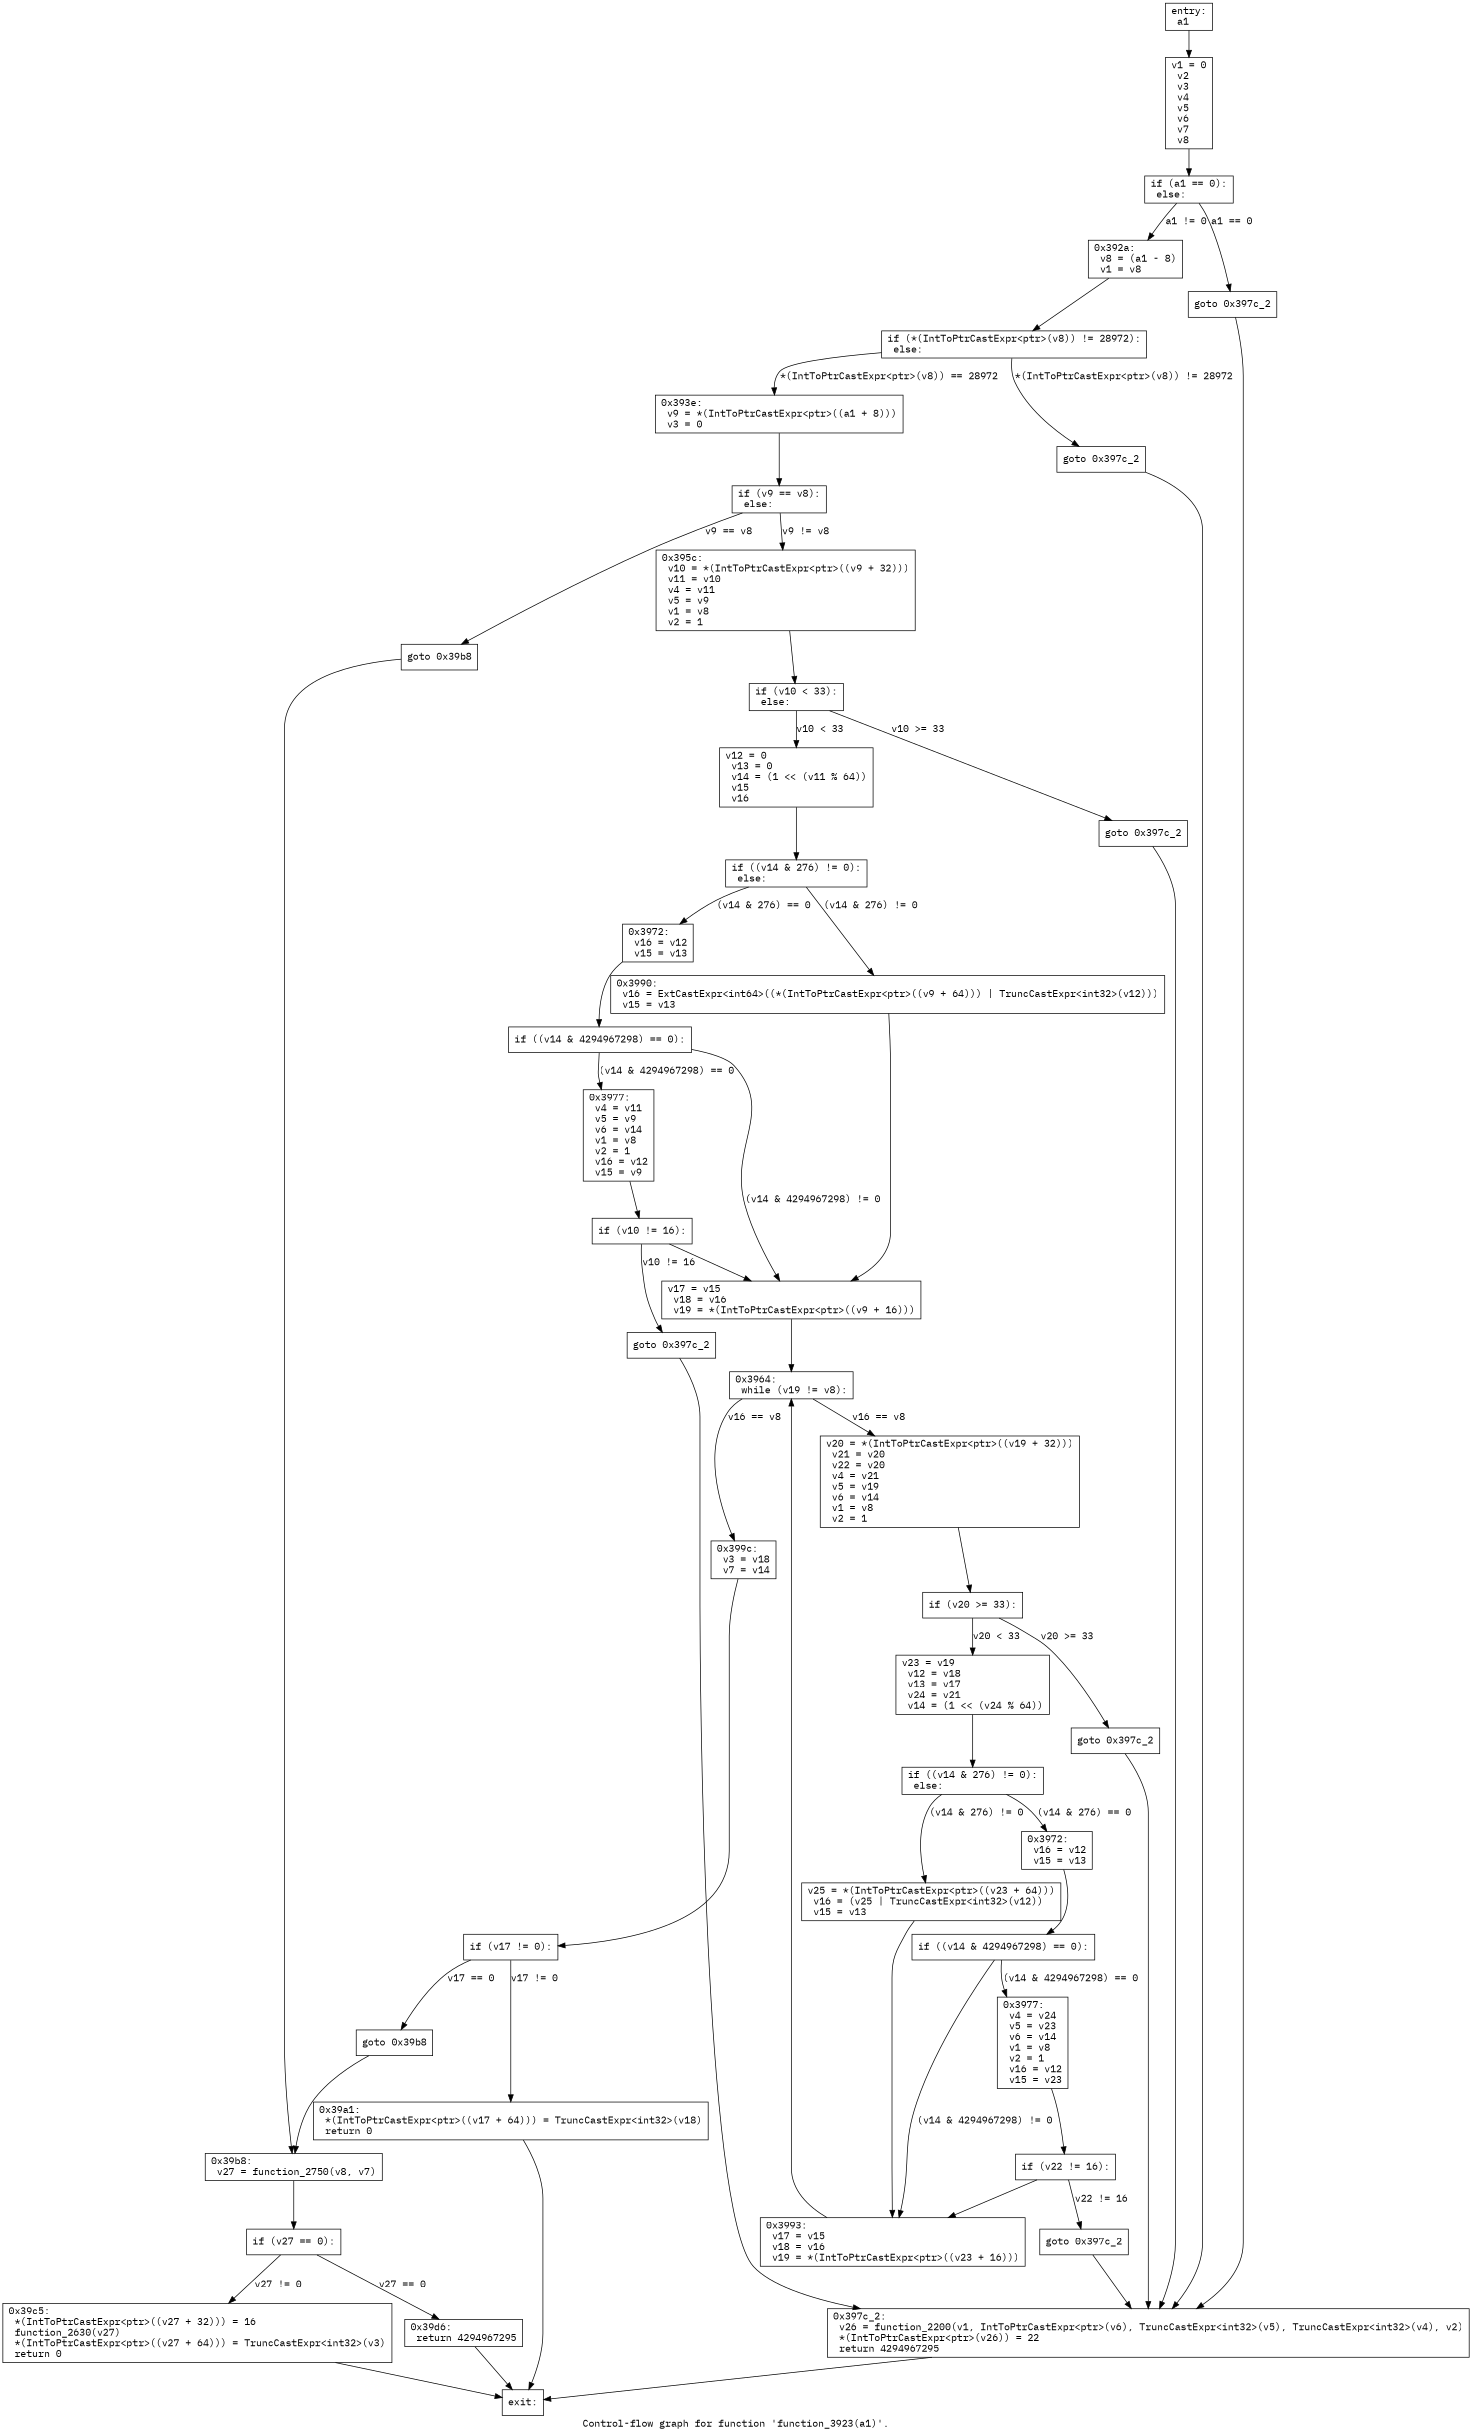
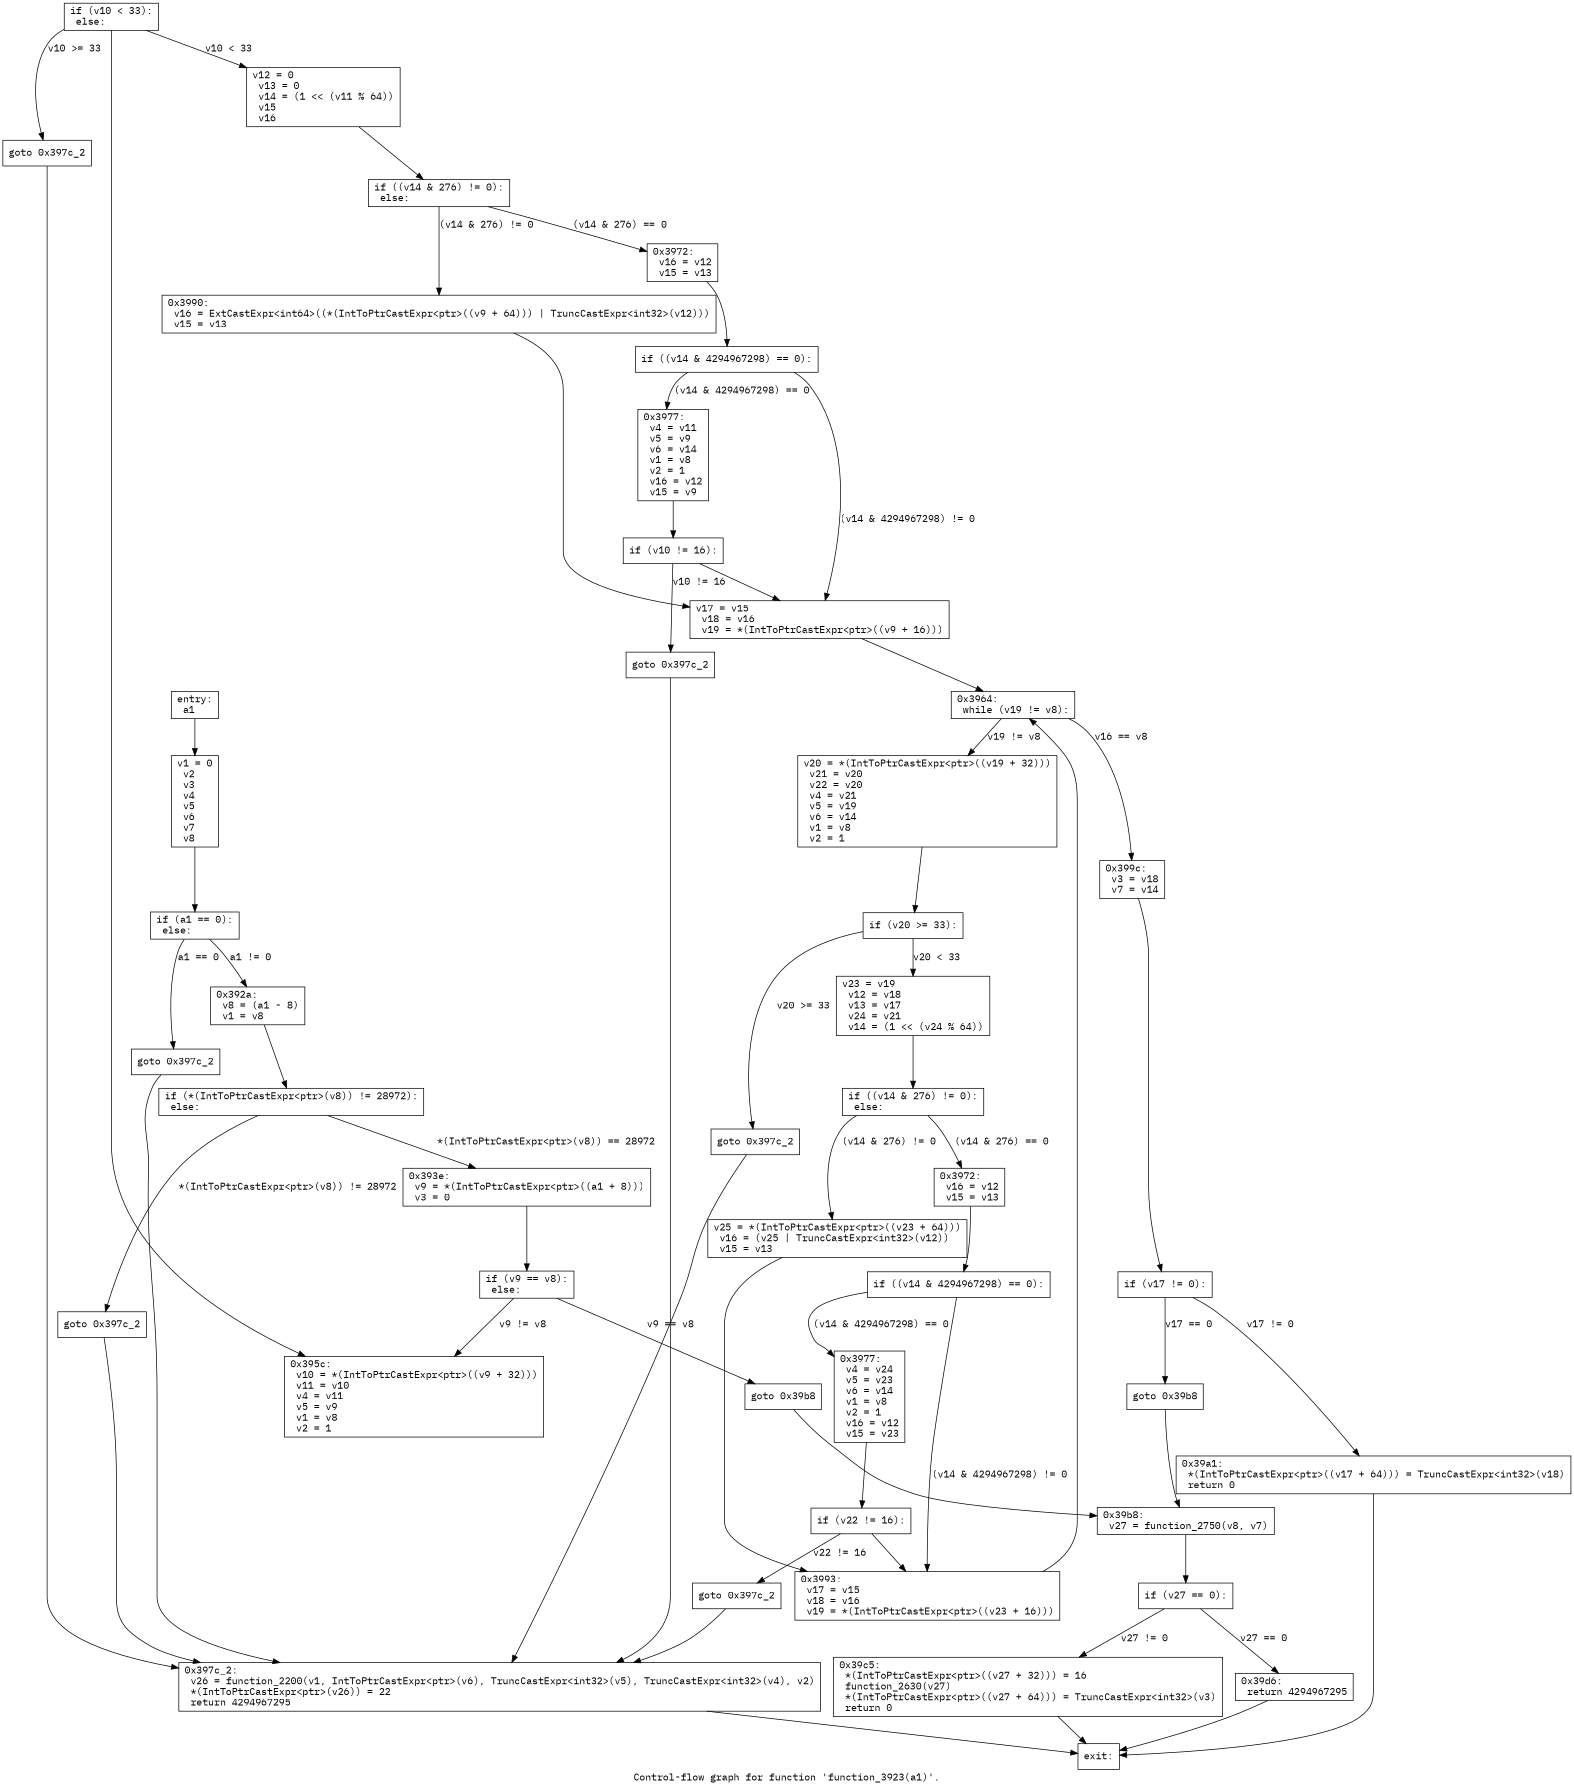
edge "0x395c:" -> "if (v10 < 33):": reversed
edge "0x3964:" -> "v20 = *(IntToPtrCastExpr<ptr>((v19 + 32)))": label "v16 == v8" -> "v19 != v8"
